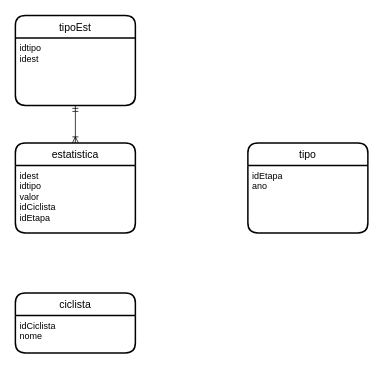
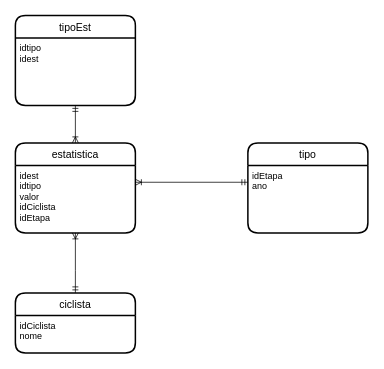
edge "idest idtipo valor idCiclista idEtapa" -- "idEtapa ano": added
edge "idest idtipo valor idCiclista idEtapa" -- "ciclista": added
